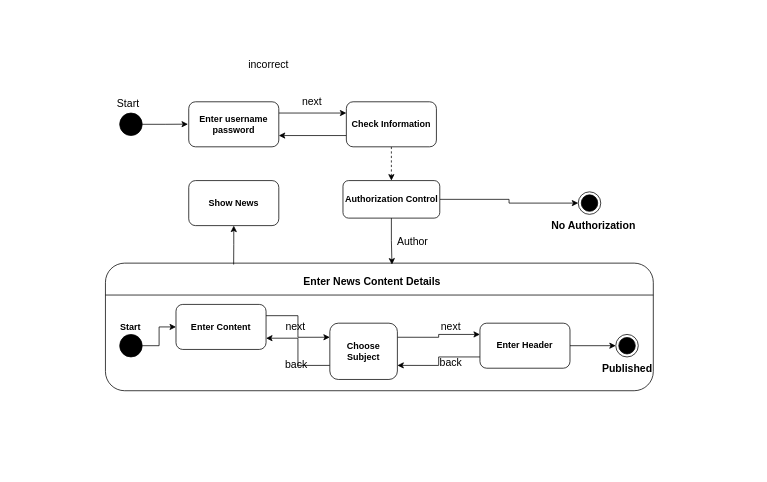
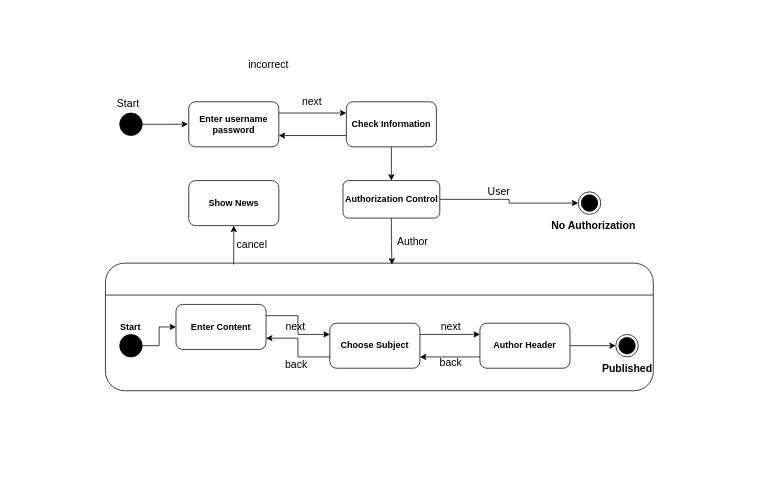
edge "Check Information" -> "Authorization Control": style dashed -> solid
node "User": added
node "cancel": added
node "Enter News Content Details": removed
node "Enter Header": label "Enter Header" -> "Author Header"
node "Choose Subject": size 68x56 -> 90x45
